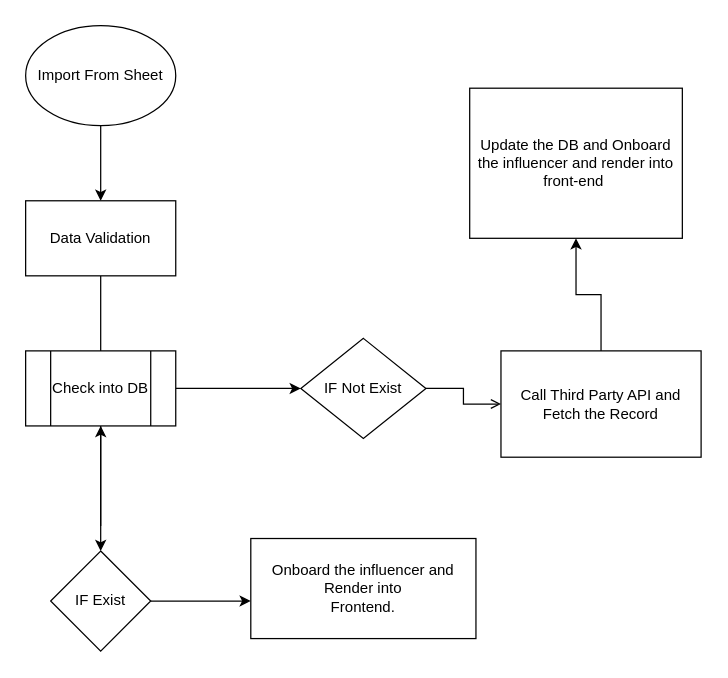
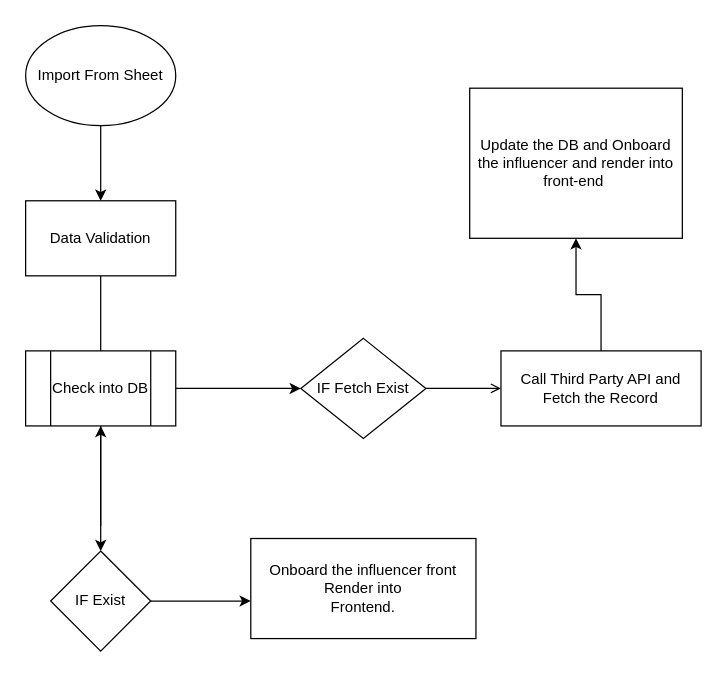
node "IF Not Exist": label "IF Not Exist" -> "IF Fetch Exist"
node "Call Third Party API and Fetch the Record": size 200x106 -> 200x75
node "Onboard the influencer and Render into Frontend.": label "Onboard the influencer and Render into Frontend." -> "Onboard the influencer front Render into Frontend."
